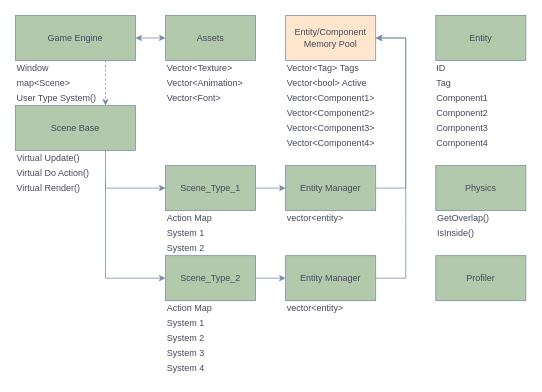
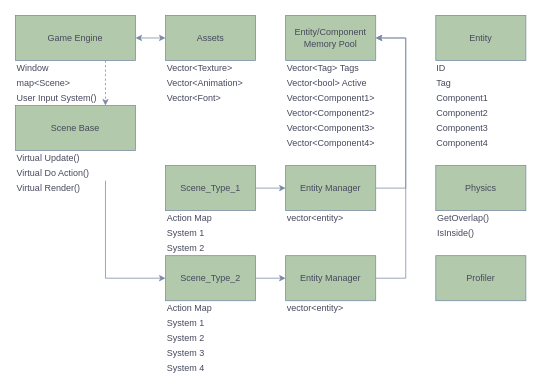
node "Entity/Component Memory Pool": fillcolor #ffe6cc -> #b2c9ab
node "User Type System()": label "User Type System()" -> "User Input System()"
edge "Scene Base" -> "Scene_Type_1": removed
